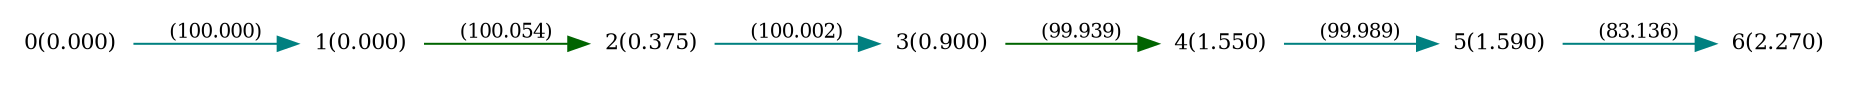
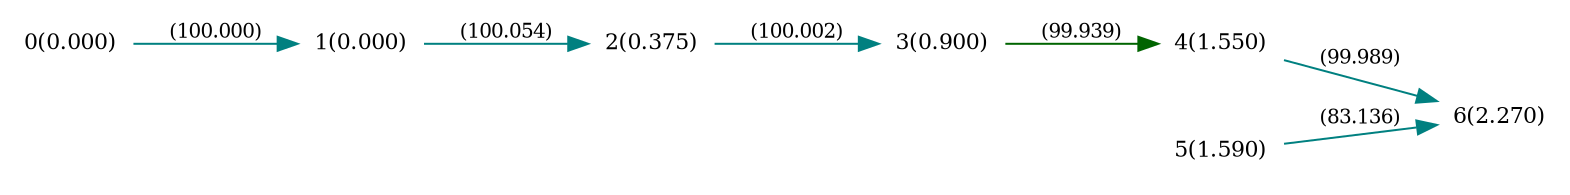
edge "1(0.000)" -> "2(0.375)": color darkgreen -> teal
edge "4(1.550)" -> "5(1.590)": now "4(1.550)" -> "6(2.270)"
